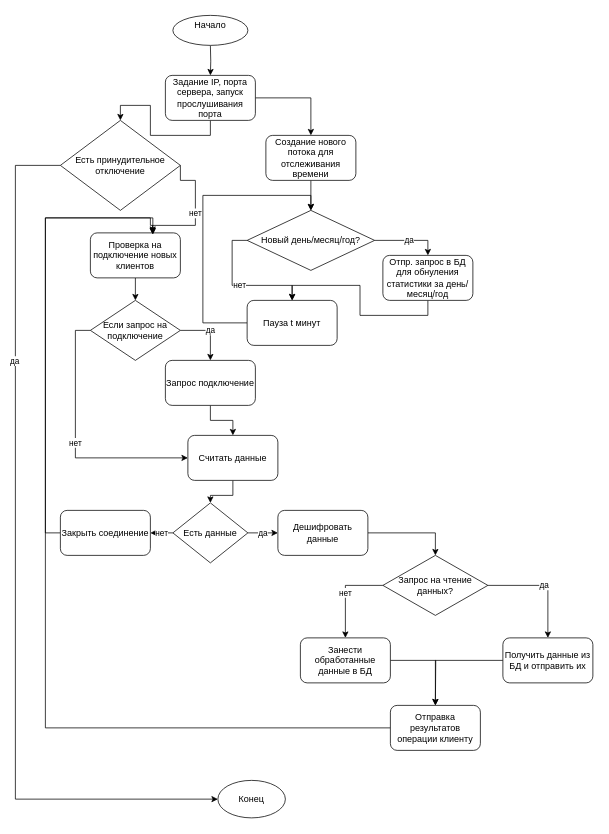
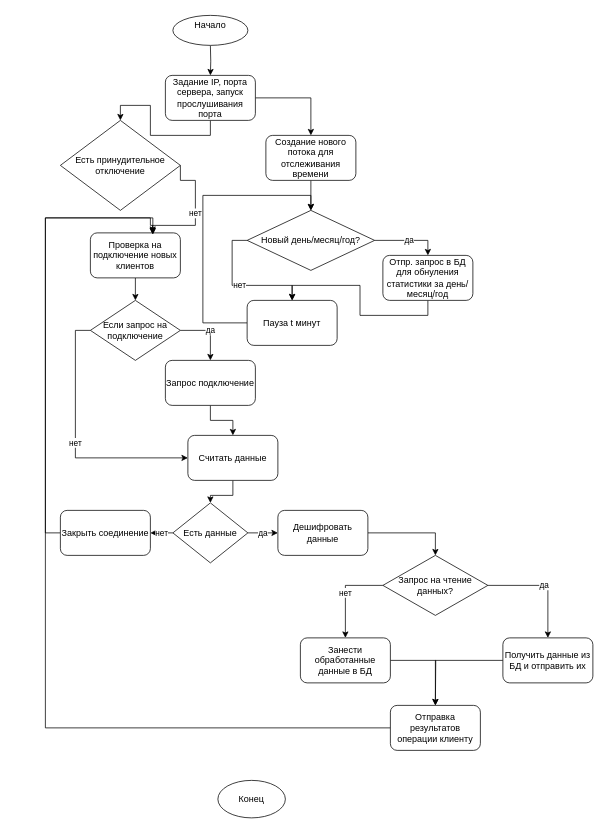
edge "Есть принудительное отключение" -> "Конец": removed, label "да"
